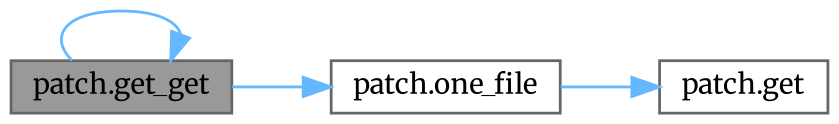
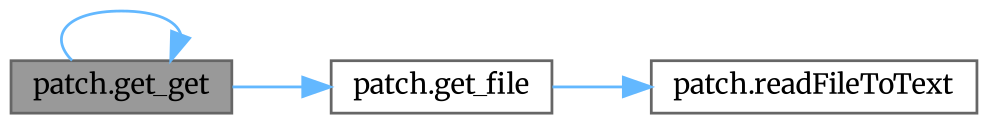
node "patch.one_file": label "patch.one_file" -> "patch.get_file"
node "patch.get": label "patch.get" -> "patch.readFileToText"
